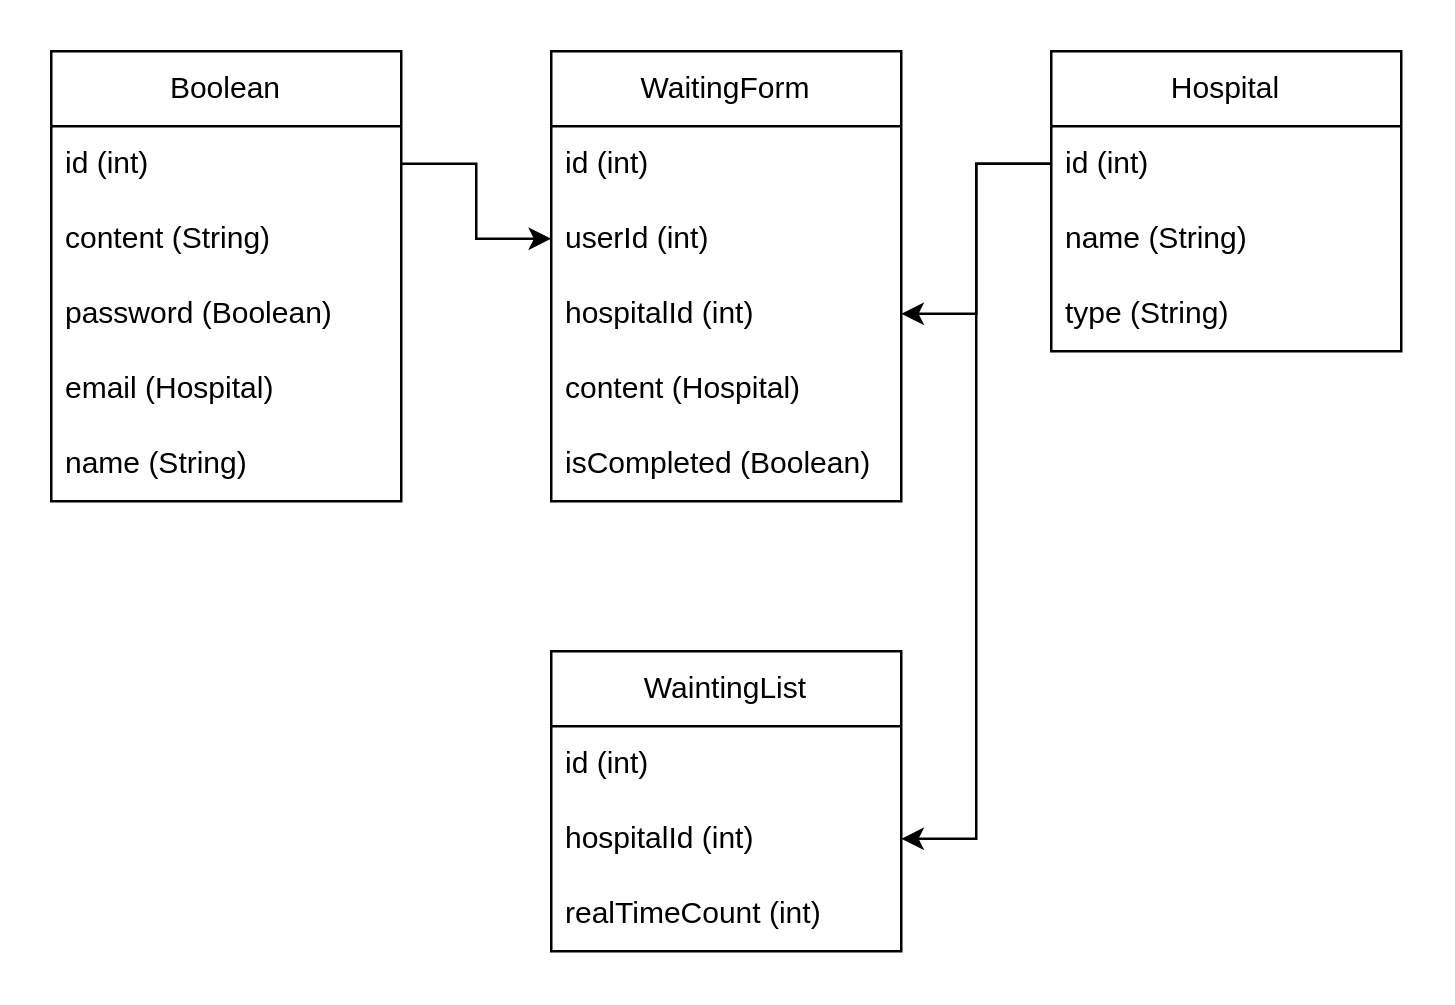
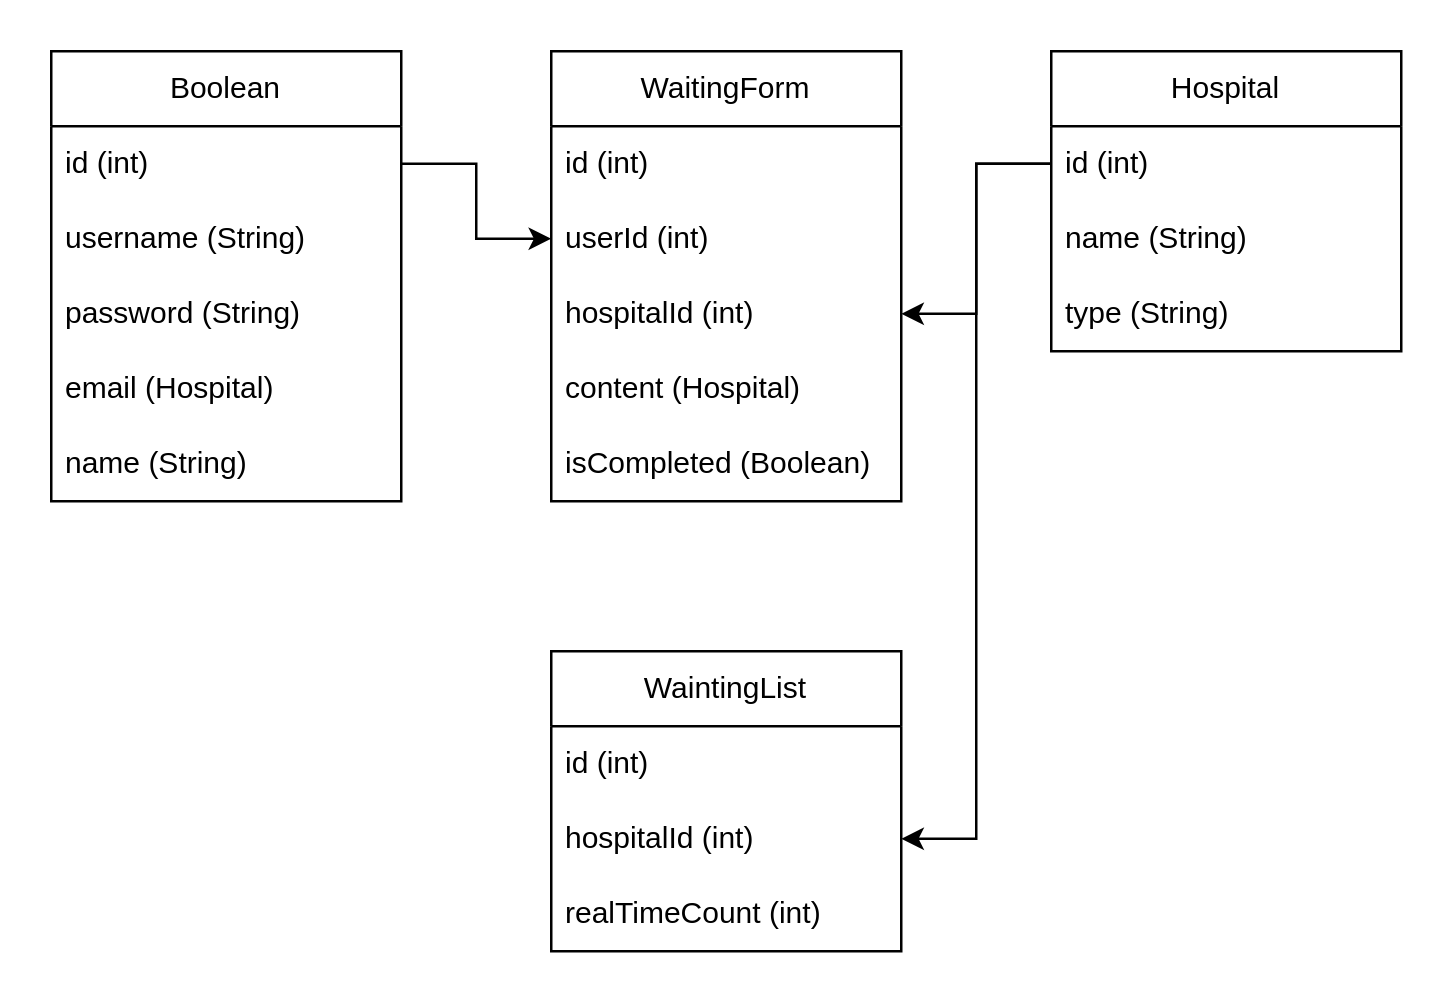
node "content (String)": label "content (String)" -> "username (String)"
node "password (Boolean)": label "password (Boolean)" -> "password (String)"
